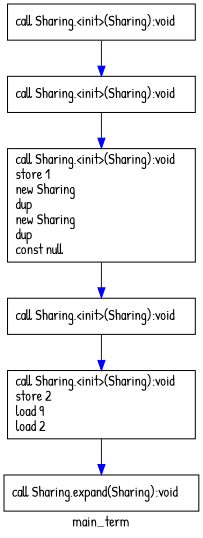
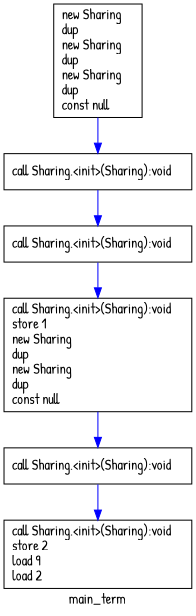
node "new Sharing dup new Sharing dup new Sharing dup const null": added
node "call Sharing.expand(Sharing):void": removed
